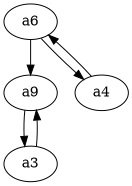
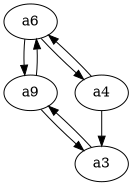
edge "a9" -> "a6": added
edge "a4" -> "a3": added
